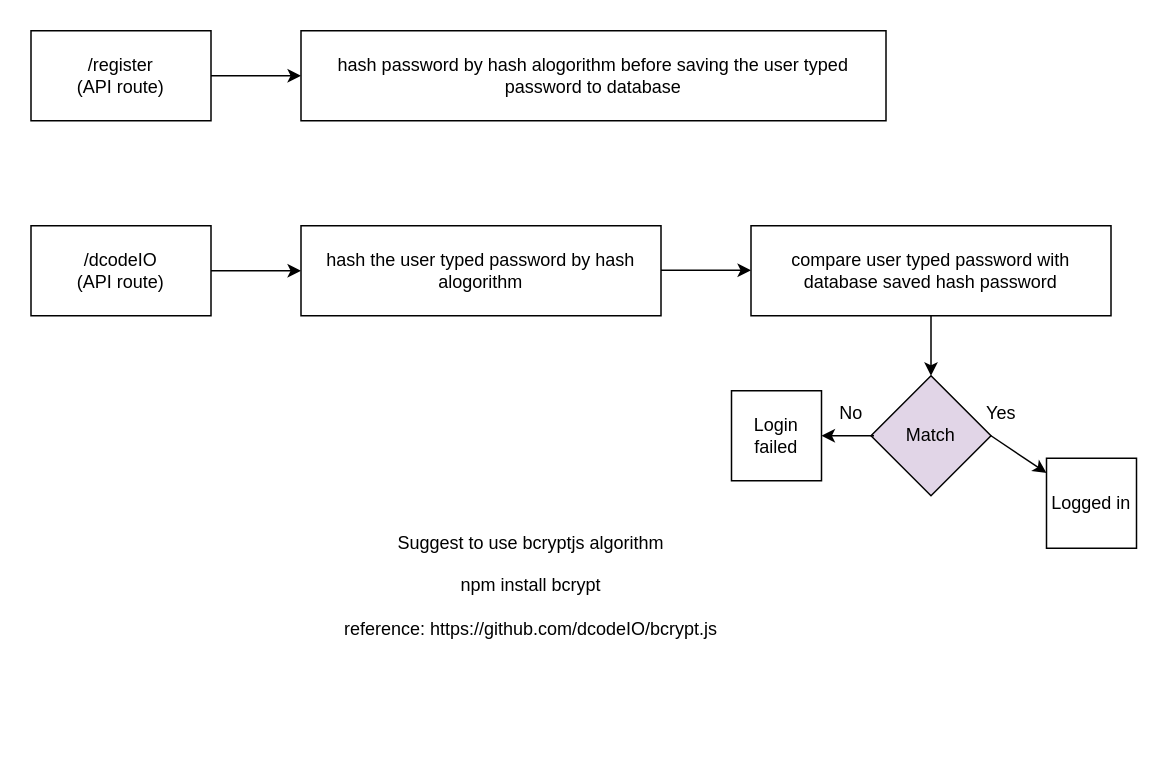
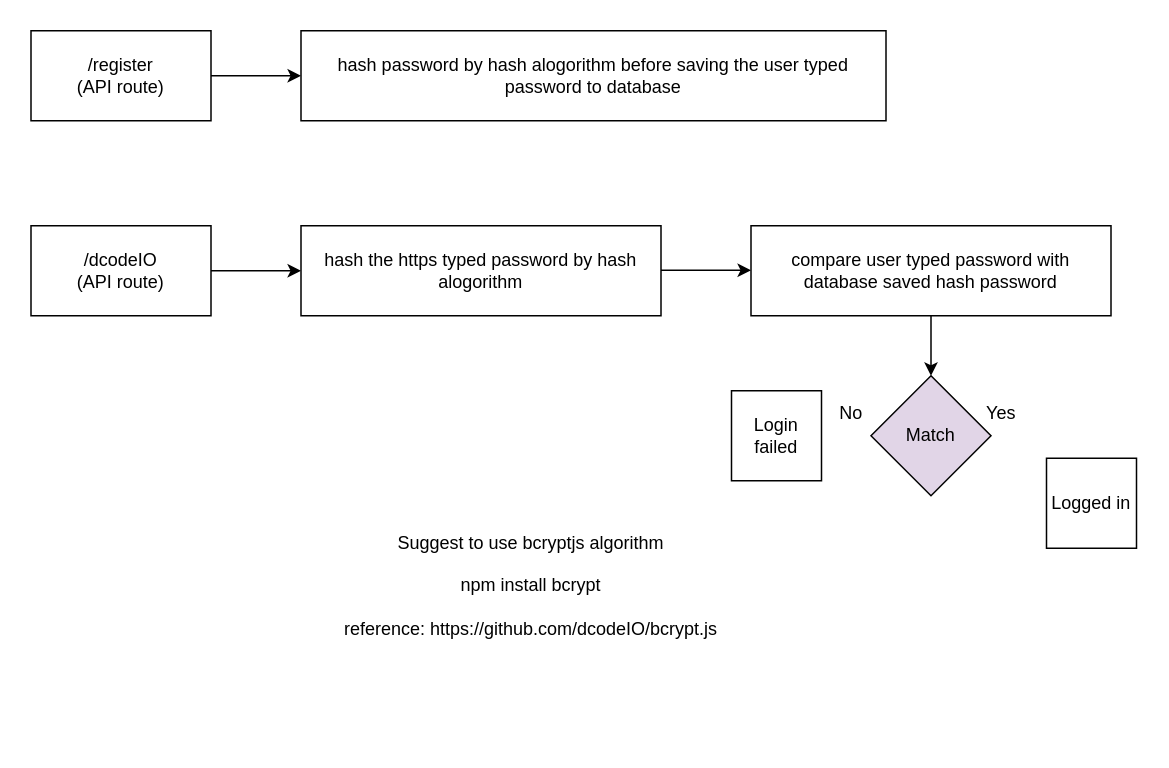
node "hash the user typed password by hash alogorithm": label "hash the user typed password by hash alogorithm" -> "hash the https typed password by hash alogorithm"
edge "No" -> "Login failed": removed
edge "Match" -> "Logged in": removed
